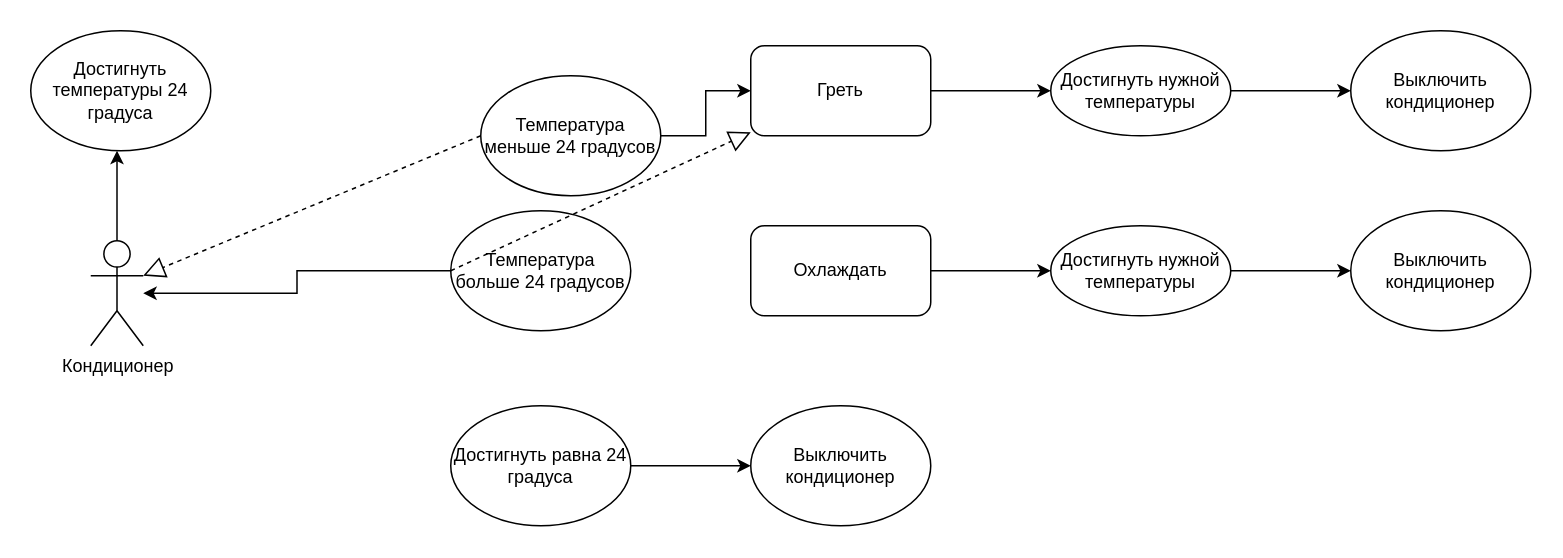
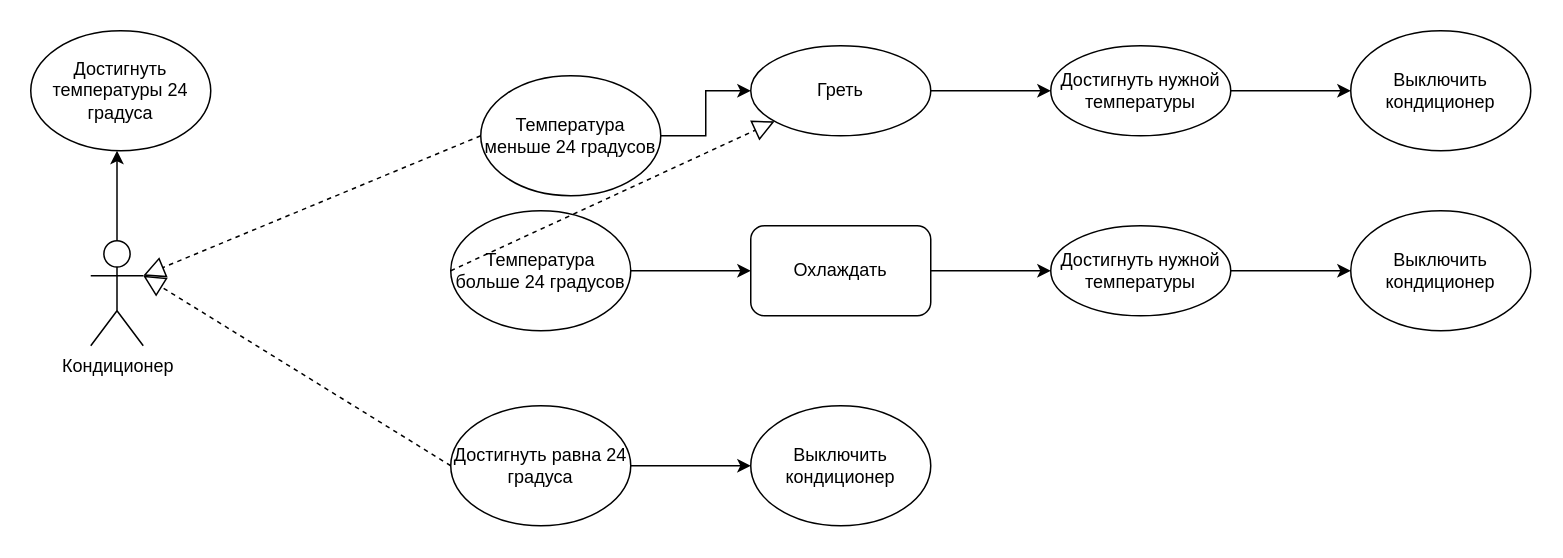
node "Греть": shape rounded rectangle -> ellipse
edge "Температура больше 24 градусов" -> "Кондиционер": now "Температура больше 24 градусов" -> "Охлаждать"
edge "Достигнуть равна 24 градуса" -> "Кондиционер": added
